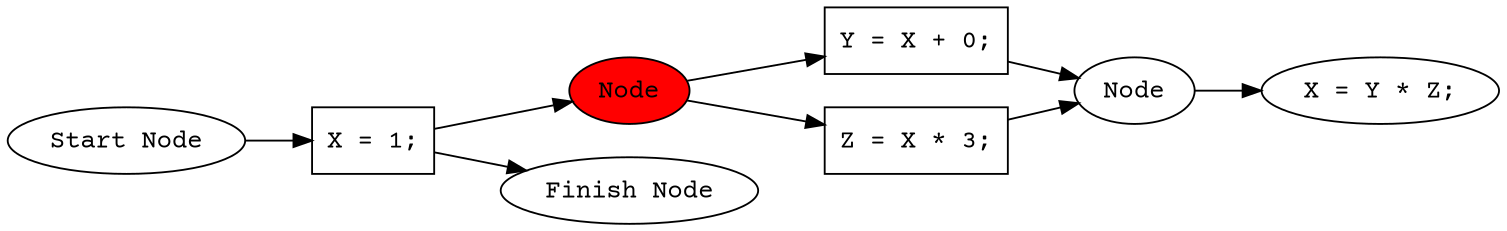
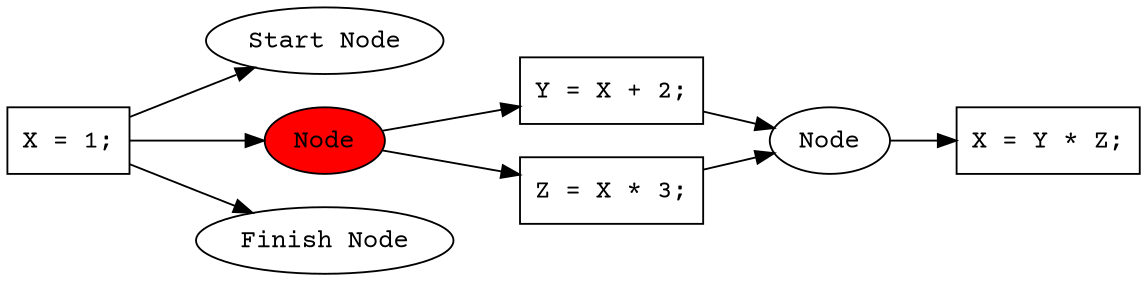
node "Y = X + 0;": label "Y = X + 0;" -> "Y = X + 2;"
node "X = Y * Z;": shape ellipse -> box
edge "Start Node" -> "X = 1;": reversed
